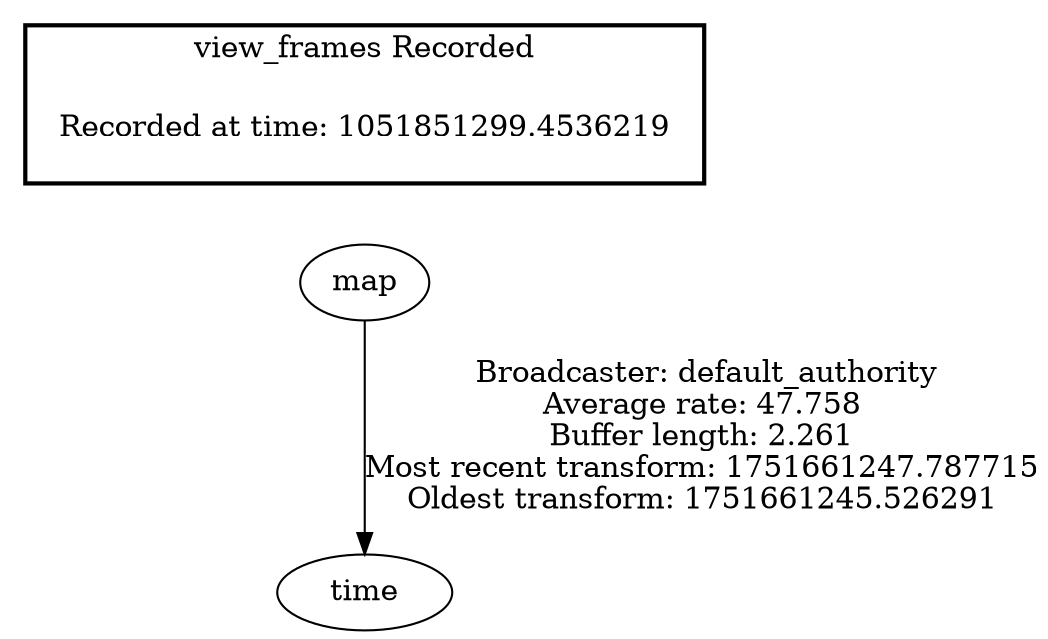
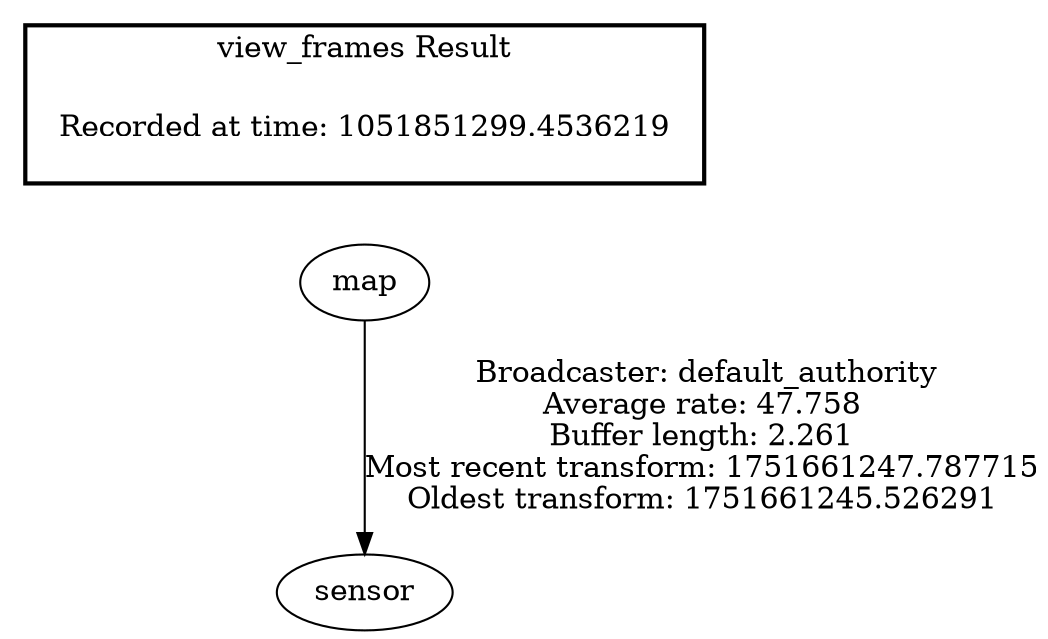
cluster "view_frames Recorded": label "view_frames Recorded" -> "view_frames Result"
node "time": label "time" -> "sensor"
